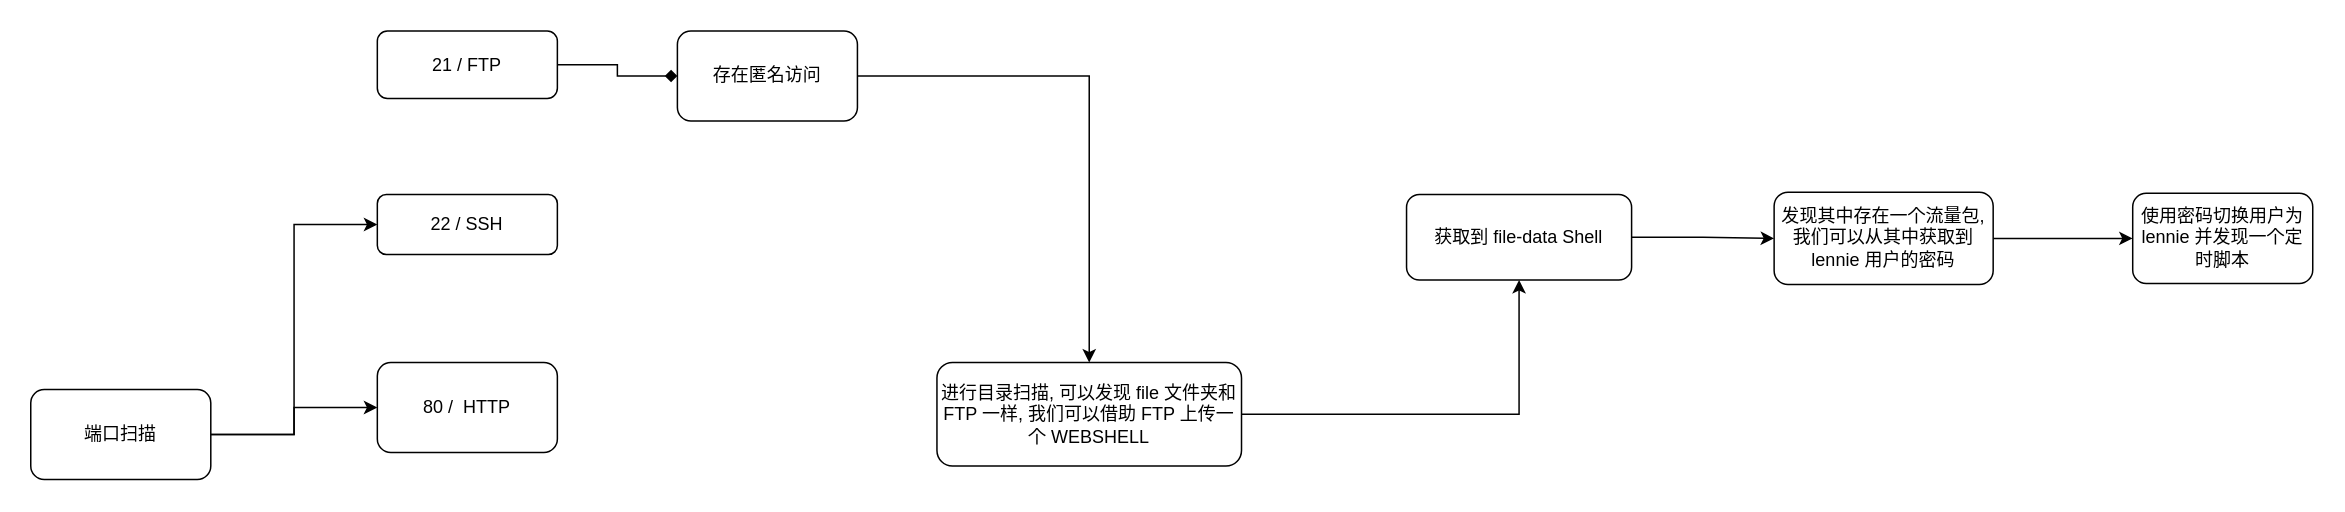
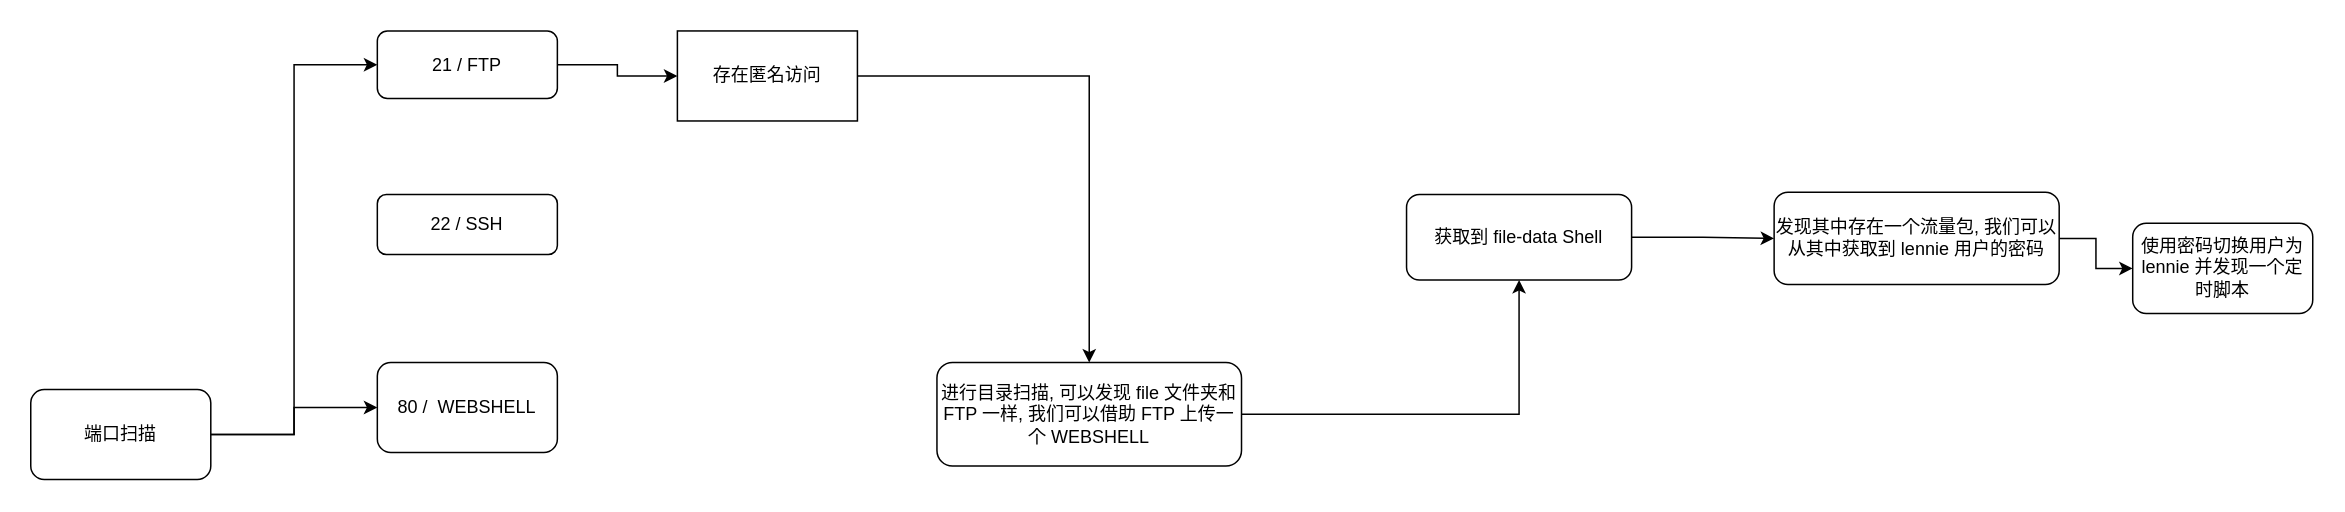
edge "21 / FTP" -> "存在匿名访问": arrowhead diamond -> classic
node "存在匿名访问": shape rounded rectangle -> rectangle
edge "端口扫描" -> "21 / FTP": added
edge "端口扫描" -> "22 / SSH": removed
node "发现其中存在一个流量包, 我们可以从其中获取到 lennie 用户的密码": size 219x92 -> 285x92
node "使用密码切换用户为 lennie 并发现一个定时脚本": moved (2222, 238) -> (2222, 268)
node "80 / HTTP": label "80 / HTTP" -> "80 / WEBSHELL"
